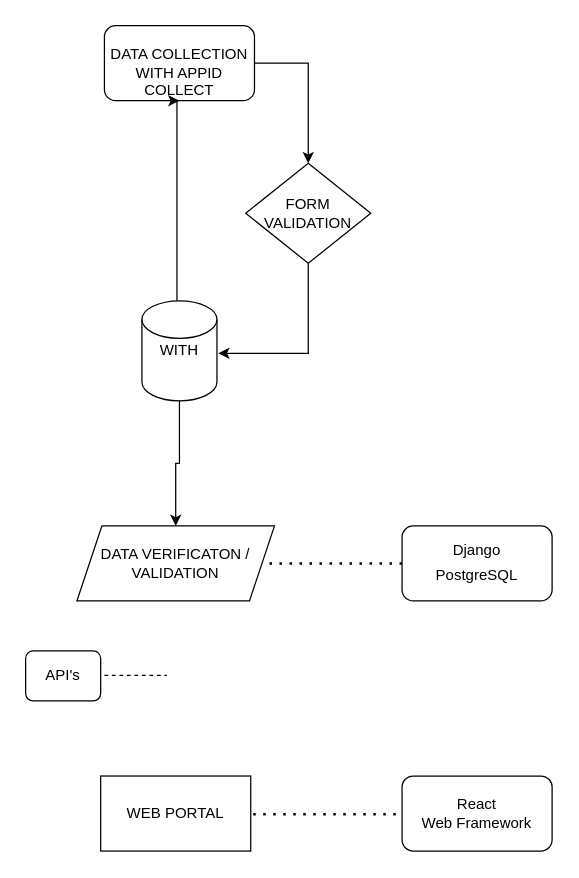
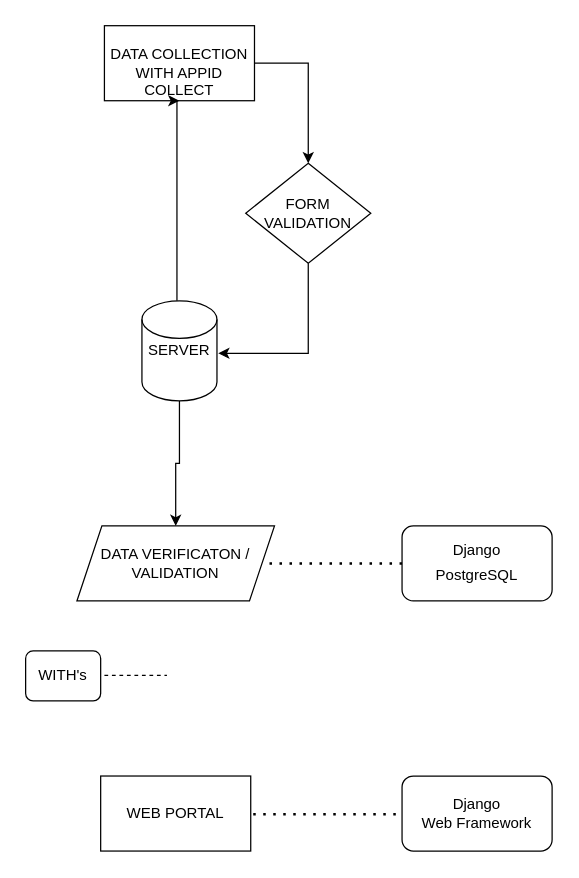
node "DATA COLLECTION WITH APPID COLLECT": shape rounded rectangle -> rectangle
node "WITH": label "WITH" -> "SERVER"
node "API's": label "API's" -> "WITH's"
node "React Web Framework": label "React Web Framework" -> "Django Web Framework"
